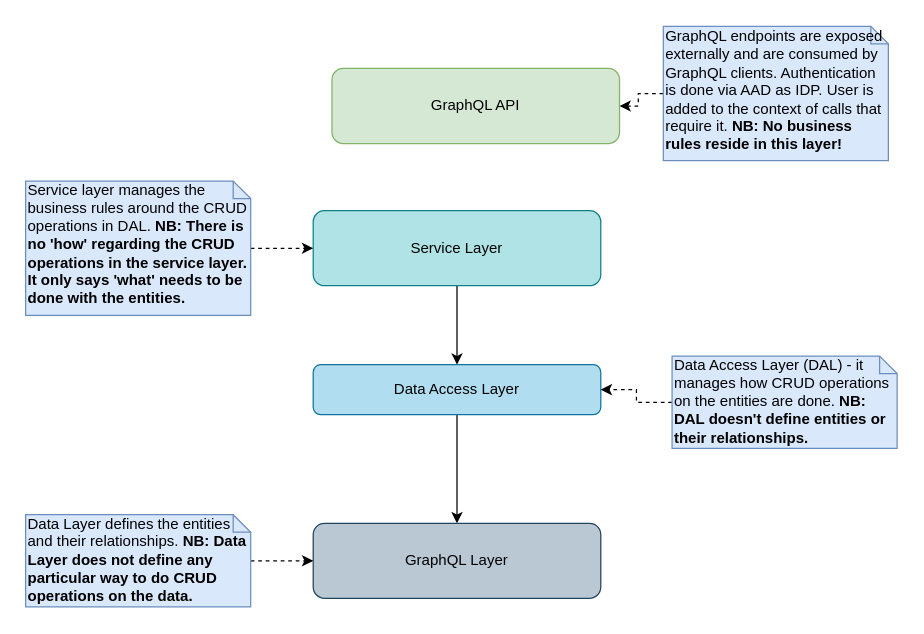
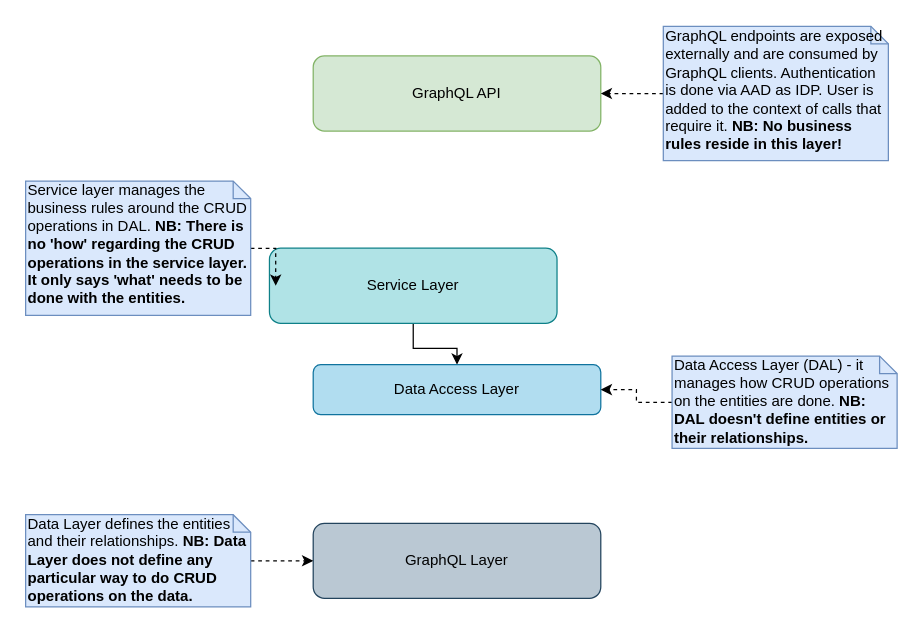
node "GraphQL API": moved (476, 106) -> (457, 93)
node "Service Layer": moved (457, 248) -> (413, 286)
edge "Data Access Layer" -> "GraphQL Layer": removed
